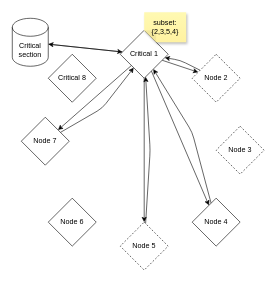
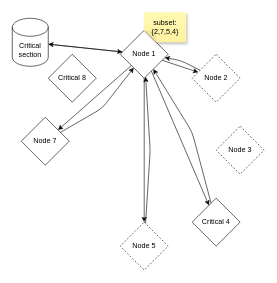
node "subset: {2,3,5,4}": label "subset: {2,3,5,4}" -> "subset: {2,7,5,4}"
node "Critical 1": label "Critical 1" -> "Node 1"
node "Node 6": removed
node "Node 4": label "Node 4" -> "Critical 4"
